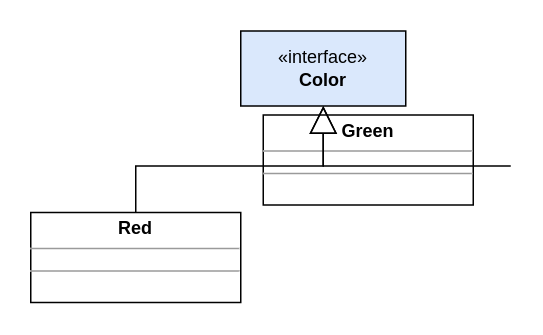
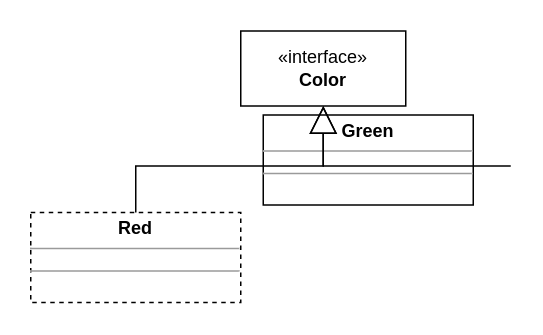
node "«interface» Color": fillcolor #dae8fc -> #ffffff
node "Red": style solid -> dashed
